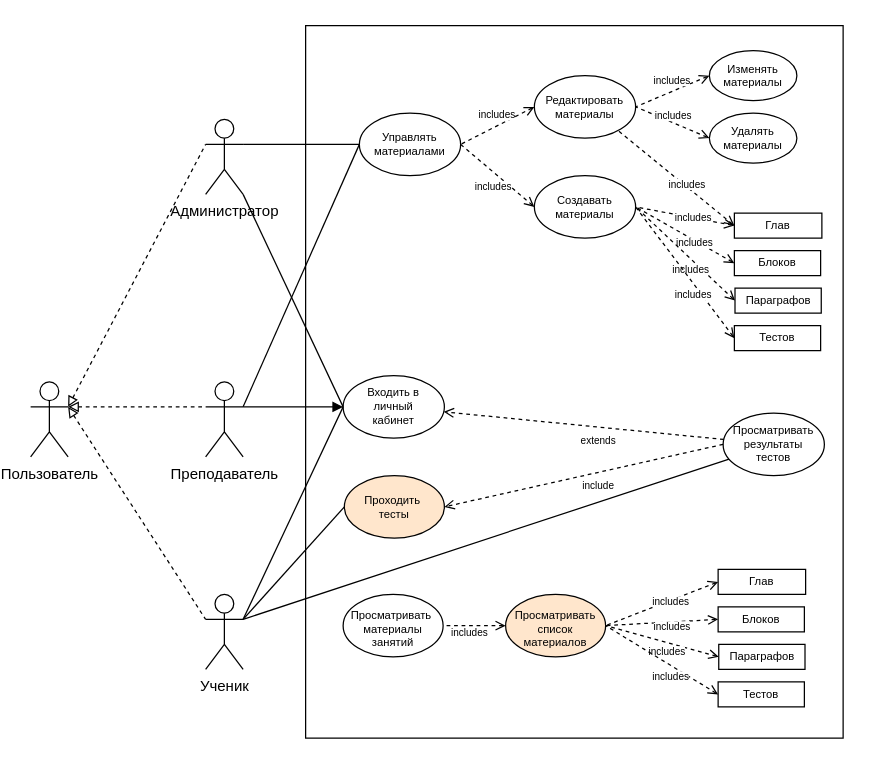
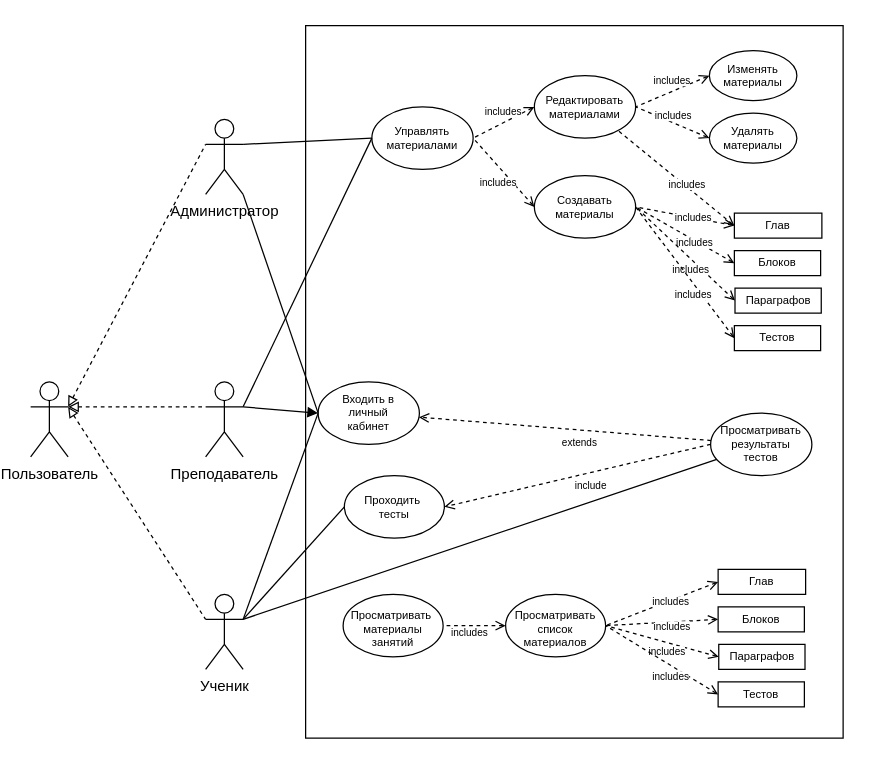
node "Редактировать материалы": label "Редактировать материалы" -> "Редактировать материалами"
node "Управлять материалами": moved (410, 144) -> (423, 138)
node "Входить в личный кабинет": moved (394, 407) -> (369, 413)
node "Просматривать результаты тестов": moved (774, 444) -> (761, 444)
node "Проходить тесты": fillcolor #ffe6cc -> #ffffff
node "Просматривать список материалов": fillcolor #ffe6cc -> #ffffff
